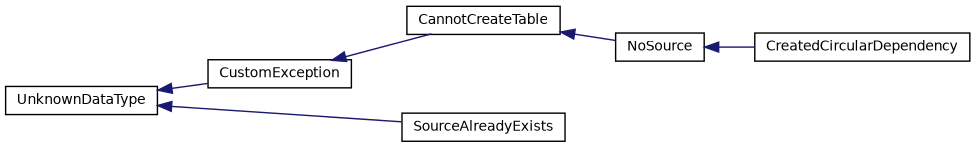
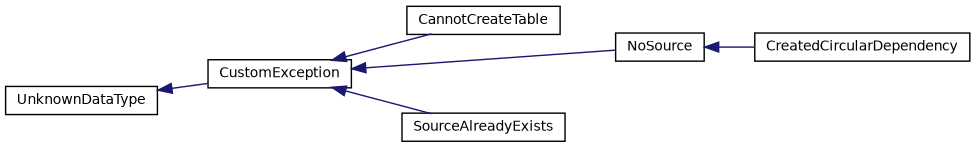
edge "NoSource" -> "CannotCreateTable": now "NoSource" -> "CustomException"
edge "SourceAlreadyExists" -> "UnknownDataType": now "SourceAlreadyExists" -> "CustomException"
